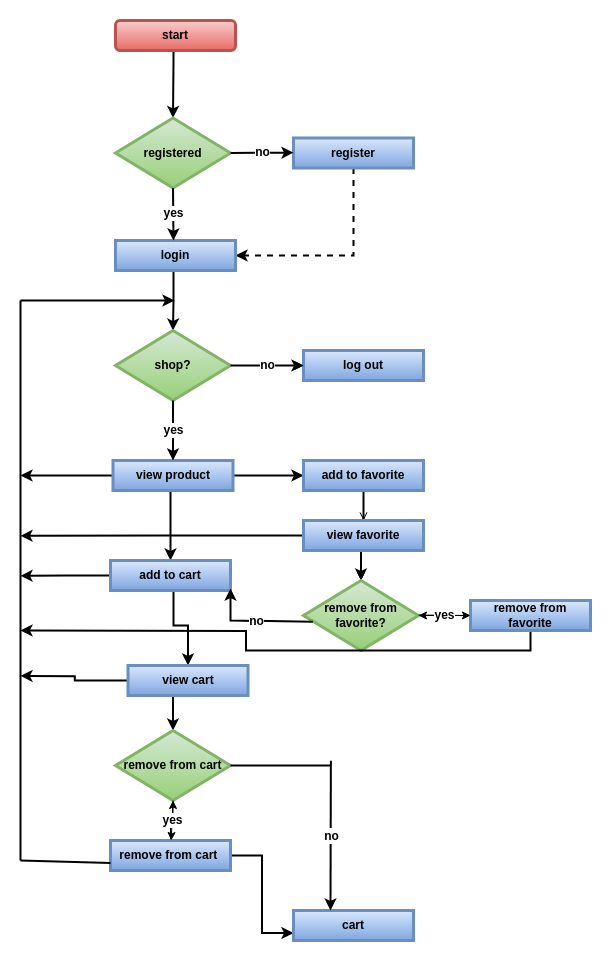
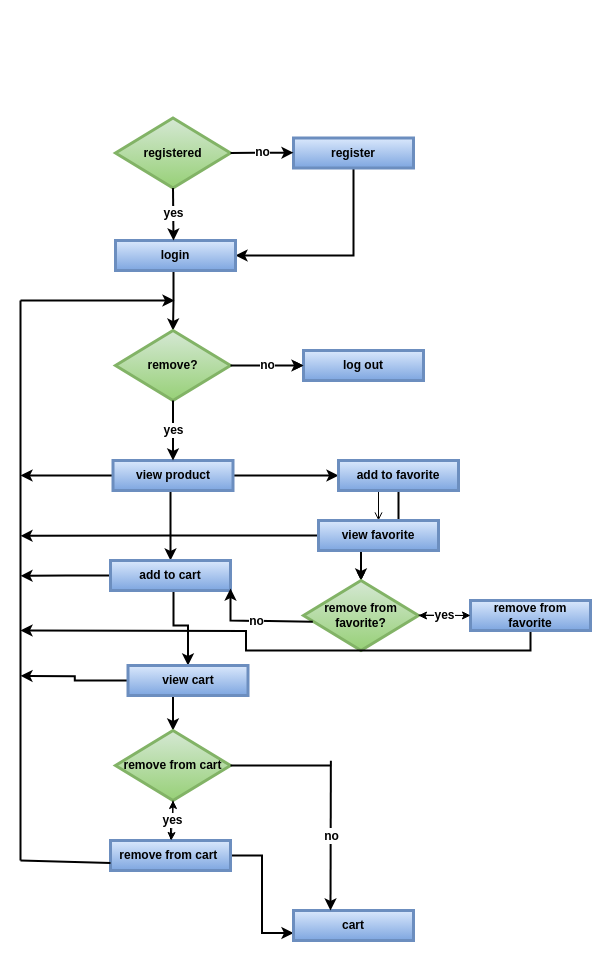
node "start": removed
edge "start" -> "registered": removed
edge "register" -> "login": style dashed -> solid
node "shop?": label "shop?" -> "remove?"
node "add to favorite": moved (364, 476) -> (399, 476)
node "view favorite": moved (364, 536) -> (379, 536)
